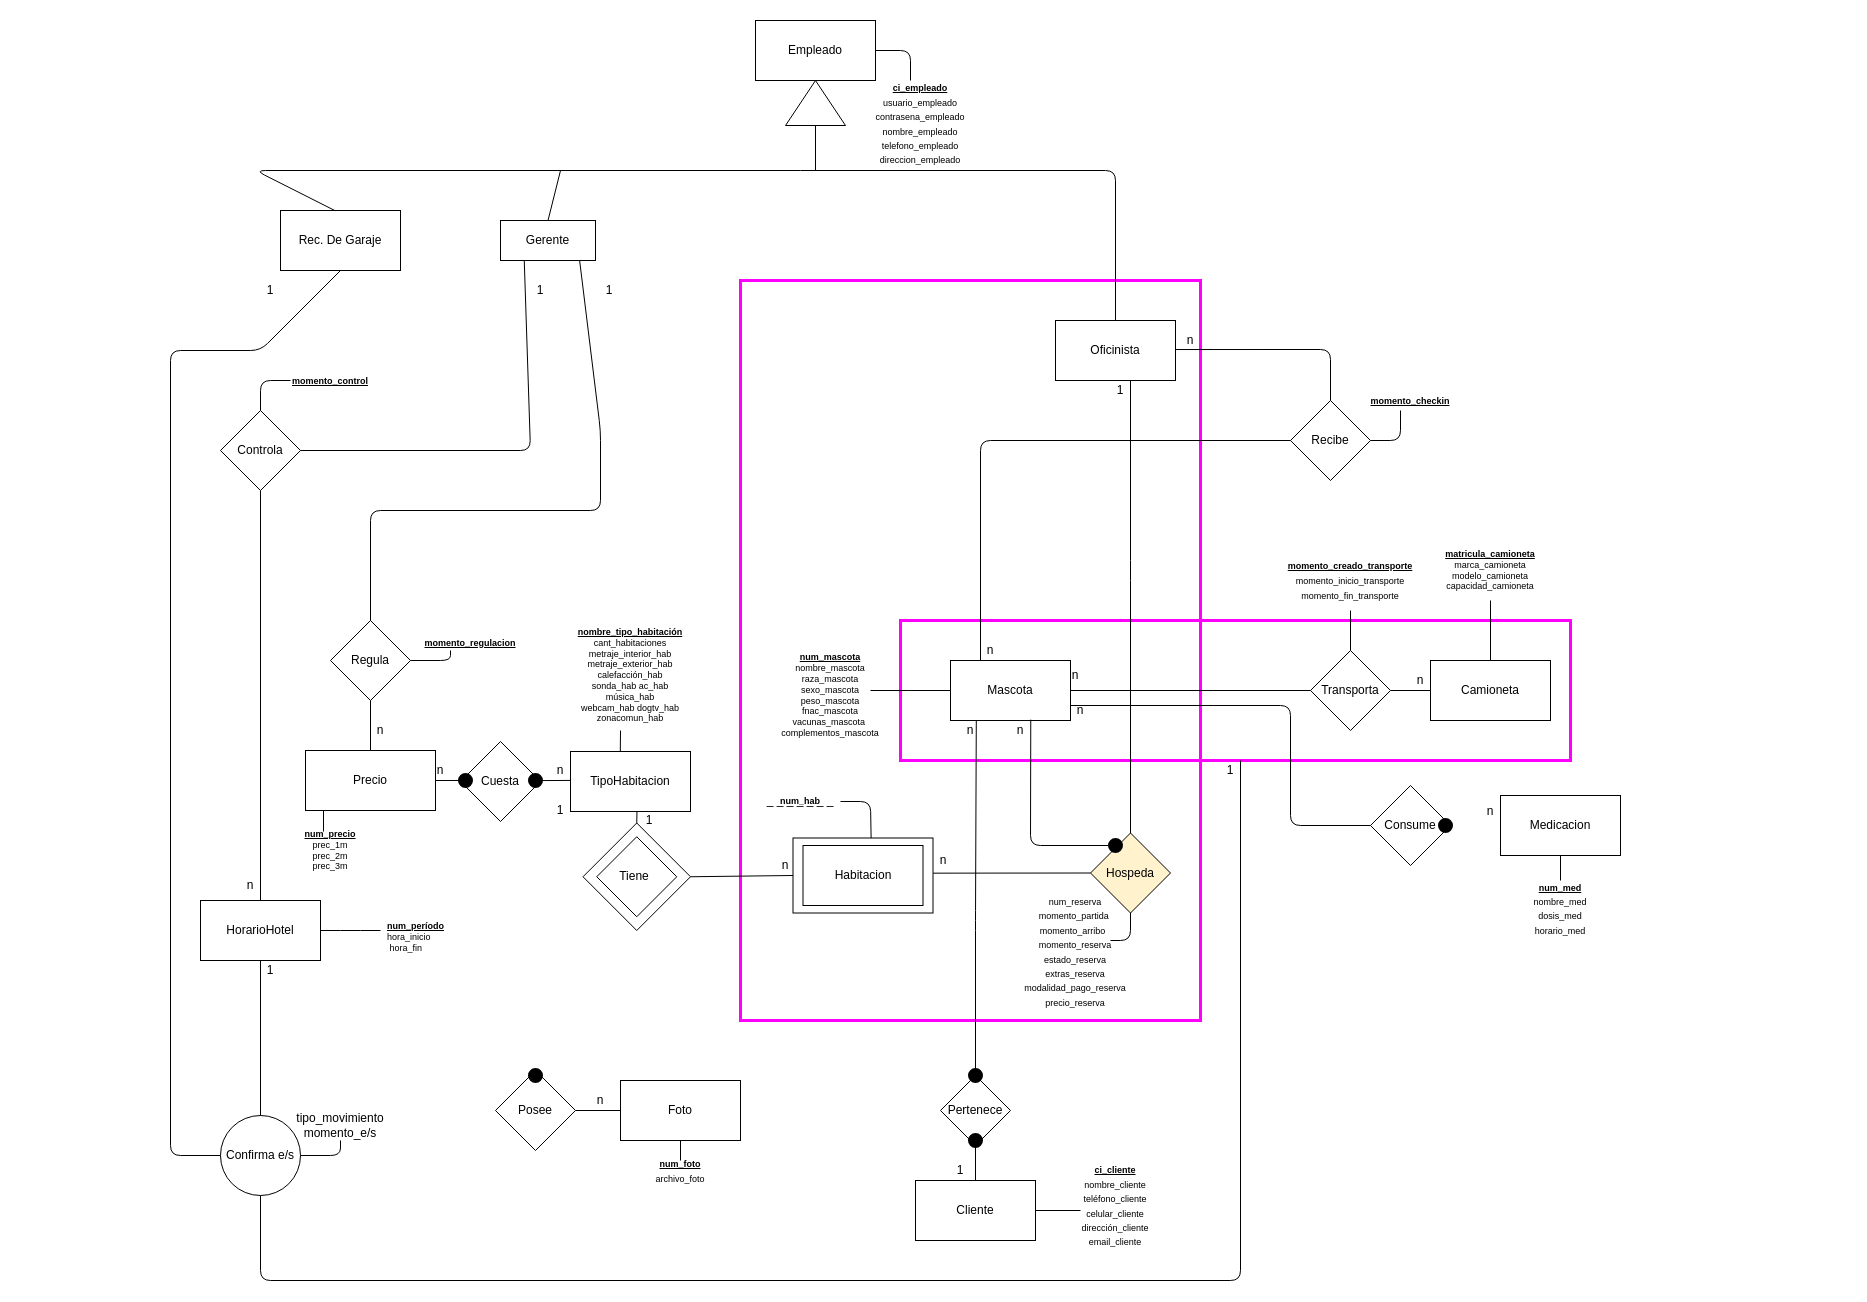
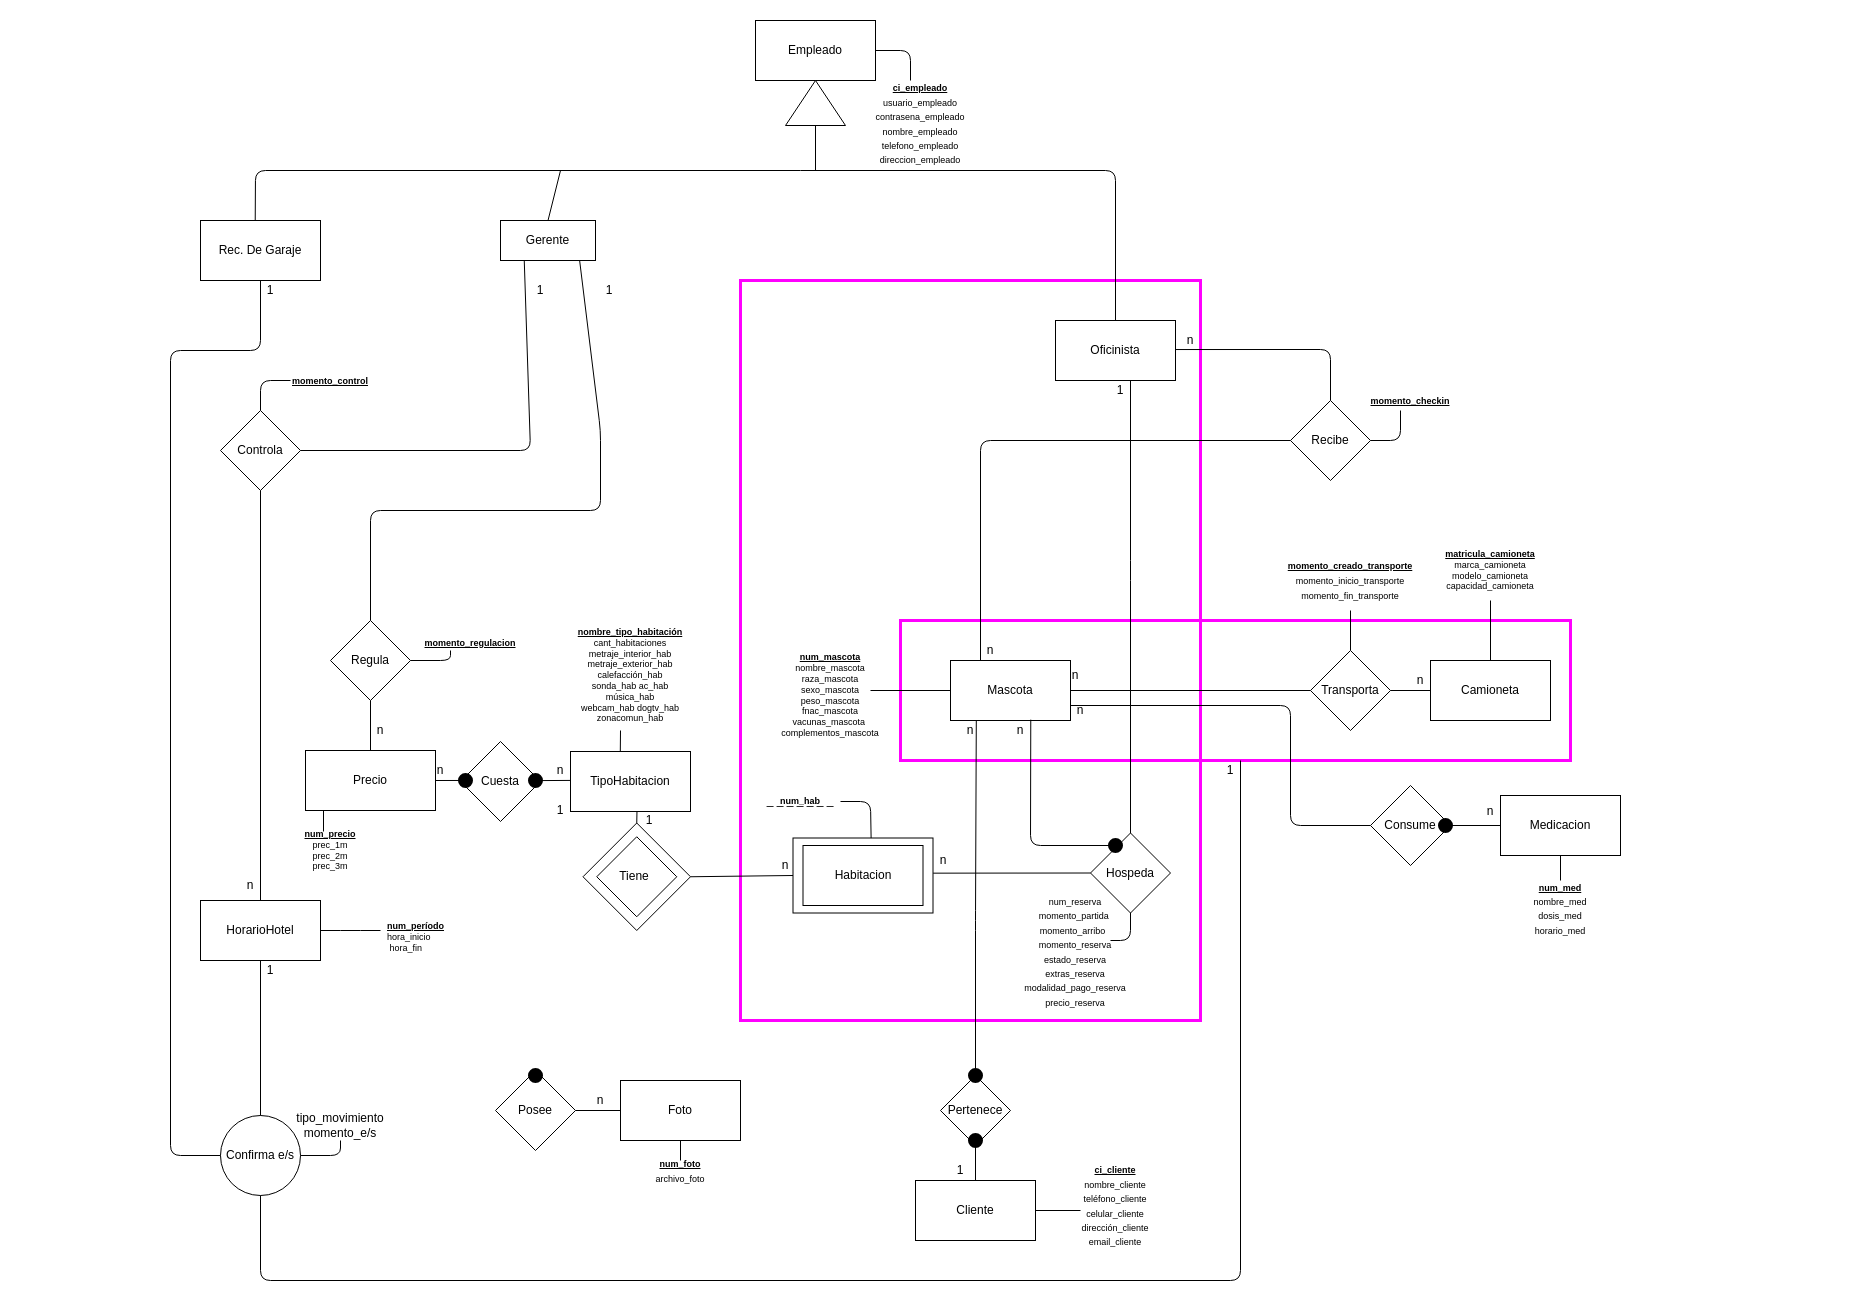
node "Rec. De Garaje": moved (341, 241) -> (261, 251)
edge "Consume" -- "Medicacion": added
node "Hospeda": fillcolor #fff2cc -> #ffffff
